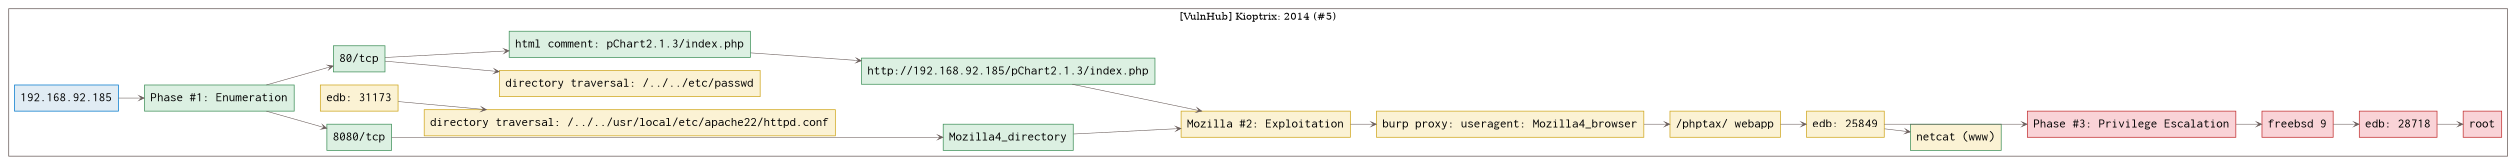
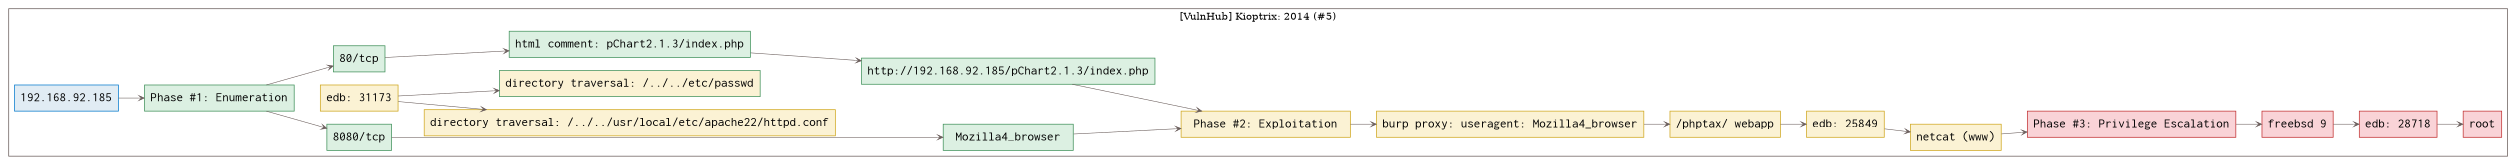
edge "80/tcp" -> "directory traversal: /../../etc/passwd": now "edb: 31173" -> "directory traversal: /../../etc/passwd"
node "directory traversal: /../../etc/passwd": color #cea51b -> #3d8f58
node "Mozilla #2: Exploitation": label "Mozilla #2: Exploitation" -> "Phase #2: Exploitation"
edge "edb: 25849" -> "Phase #3: Privilege Escalation": now "netcat (www)" -> "Phase #3: Privilege Escalation"
node "Mozilla4_directory": label "Mozilla4_directory" -> "Mozilla4_browser"
node "netcat (www)": color #3d8f58 -> #cea51b
